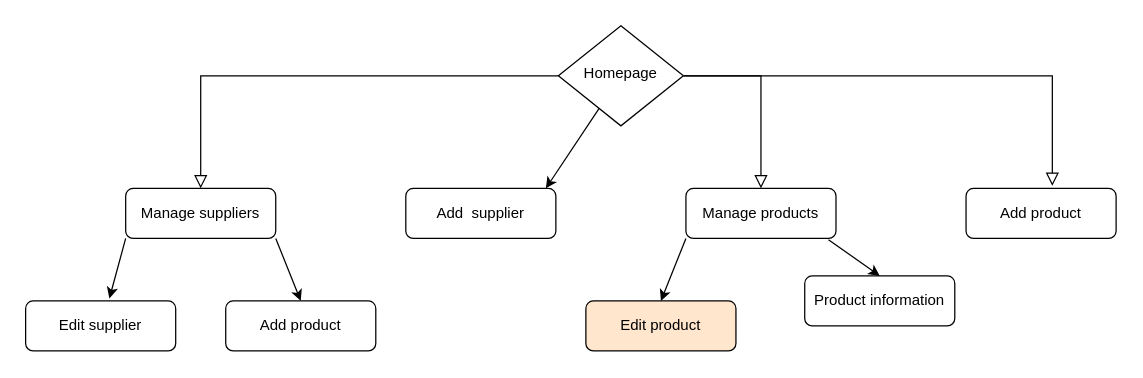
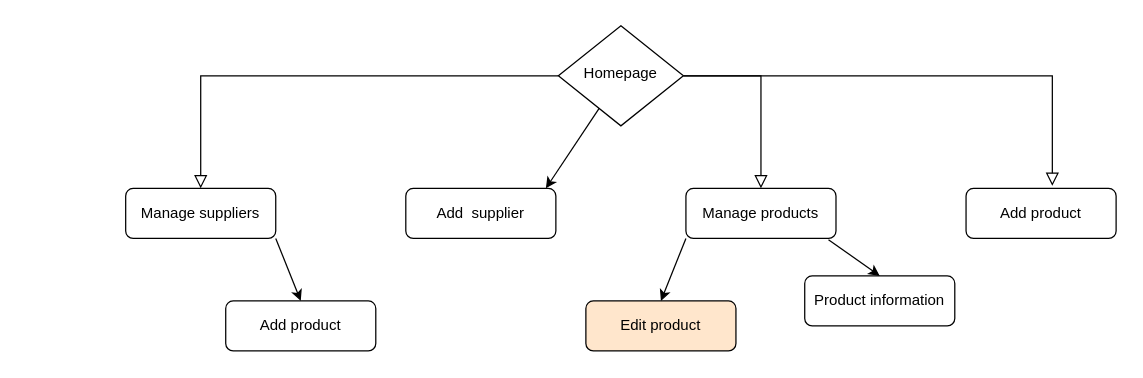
edge "Manage suppliers" -> "Edit supplier": removed
node "Edit supplier": removed
